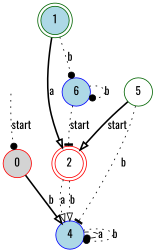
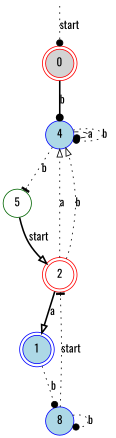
node "1": color darkgreen -> blue
edge "1" -> "2": reversed
node "6": label "6" -> "8"
node "0": shape circle -> doublecircle
edge "5" -> "4": reversed
edge "0" -> "4": arrowhead onormal -> dot
